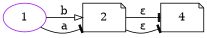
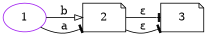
node "4": label "4" -> "3"
